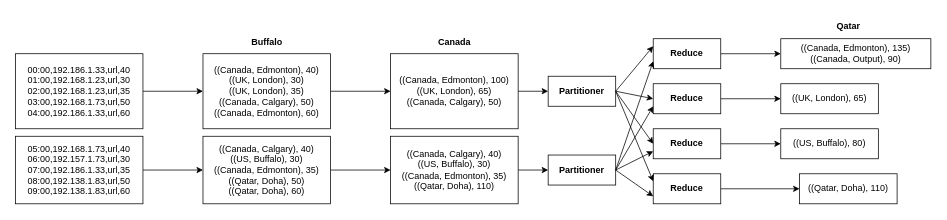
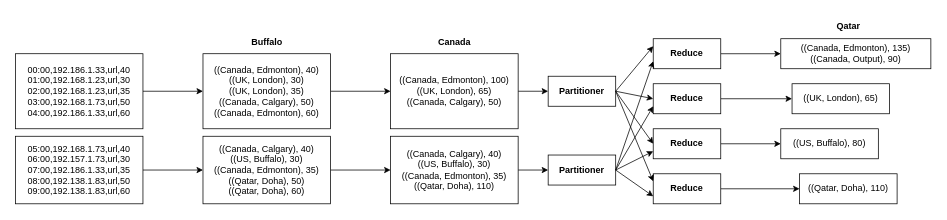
node "((UK, London), 65)": moved (829, 99) -> (840, 99)
